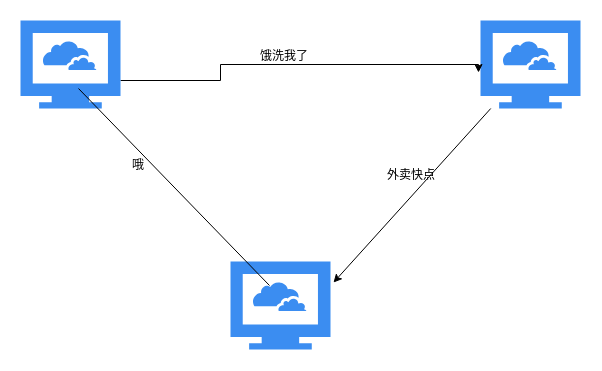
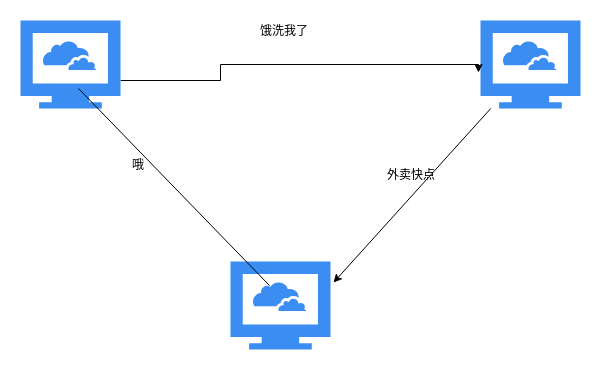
node "饿洗我了": moved (294, 57) -> (294, 32)
